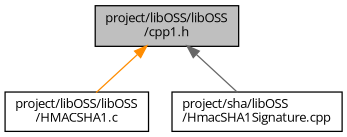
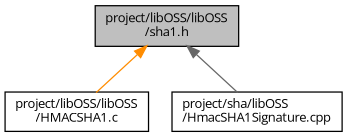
node "project/libOSS/libOSS /cpp1.h": label "project/libOSS/libOSS /cpp1.h" -> "project/libOSS/libOSS /sha1.h"
